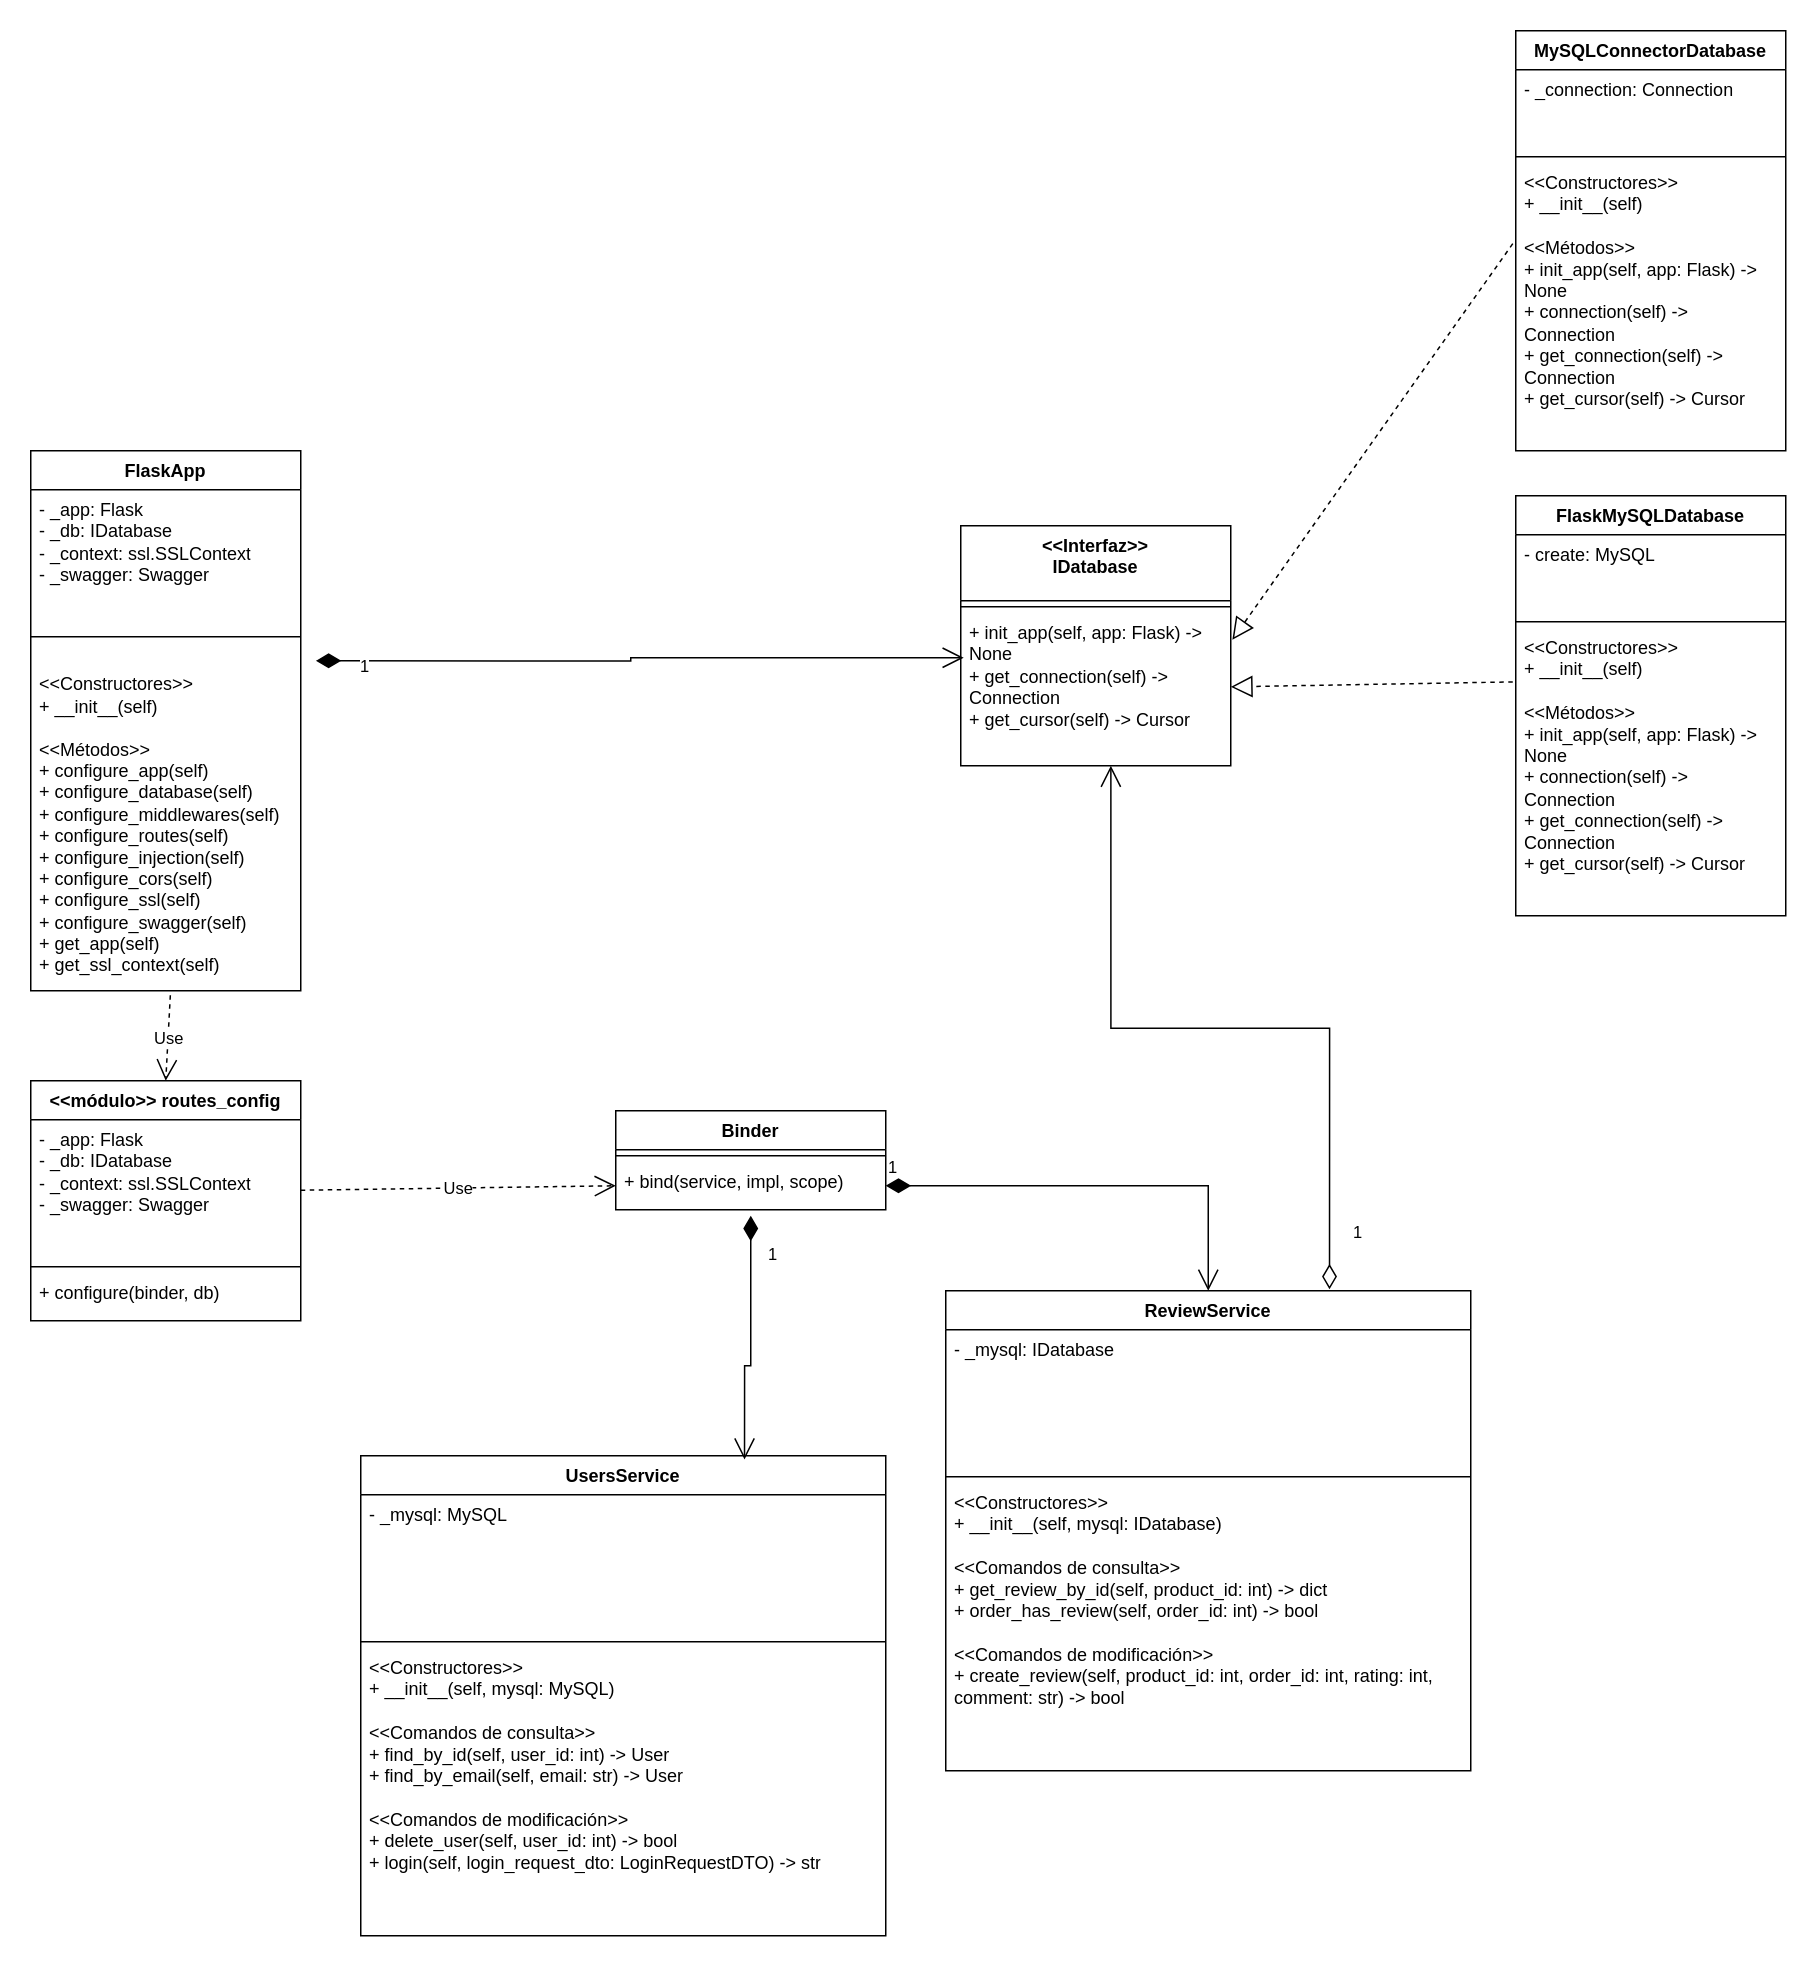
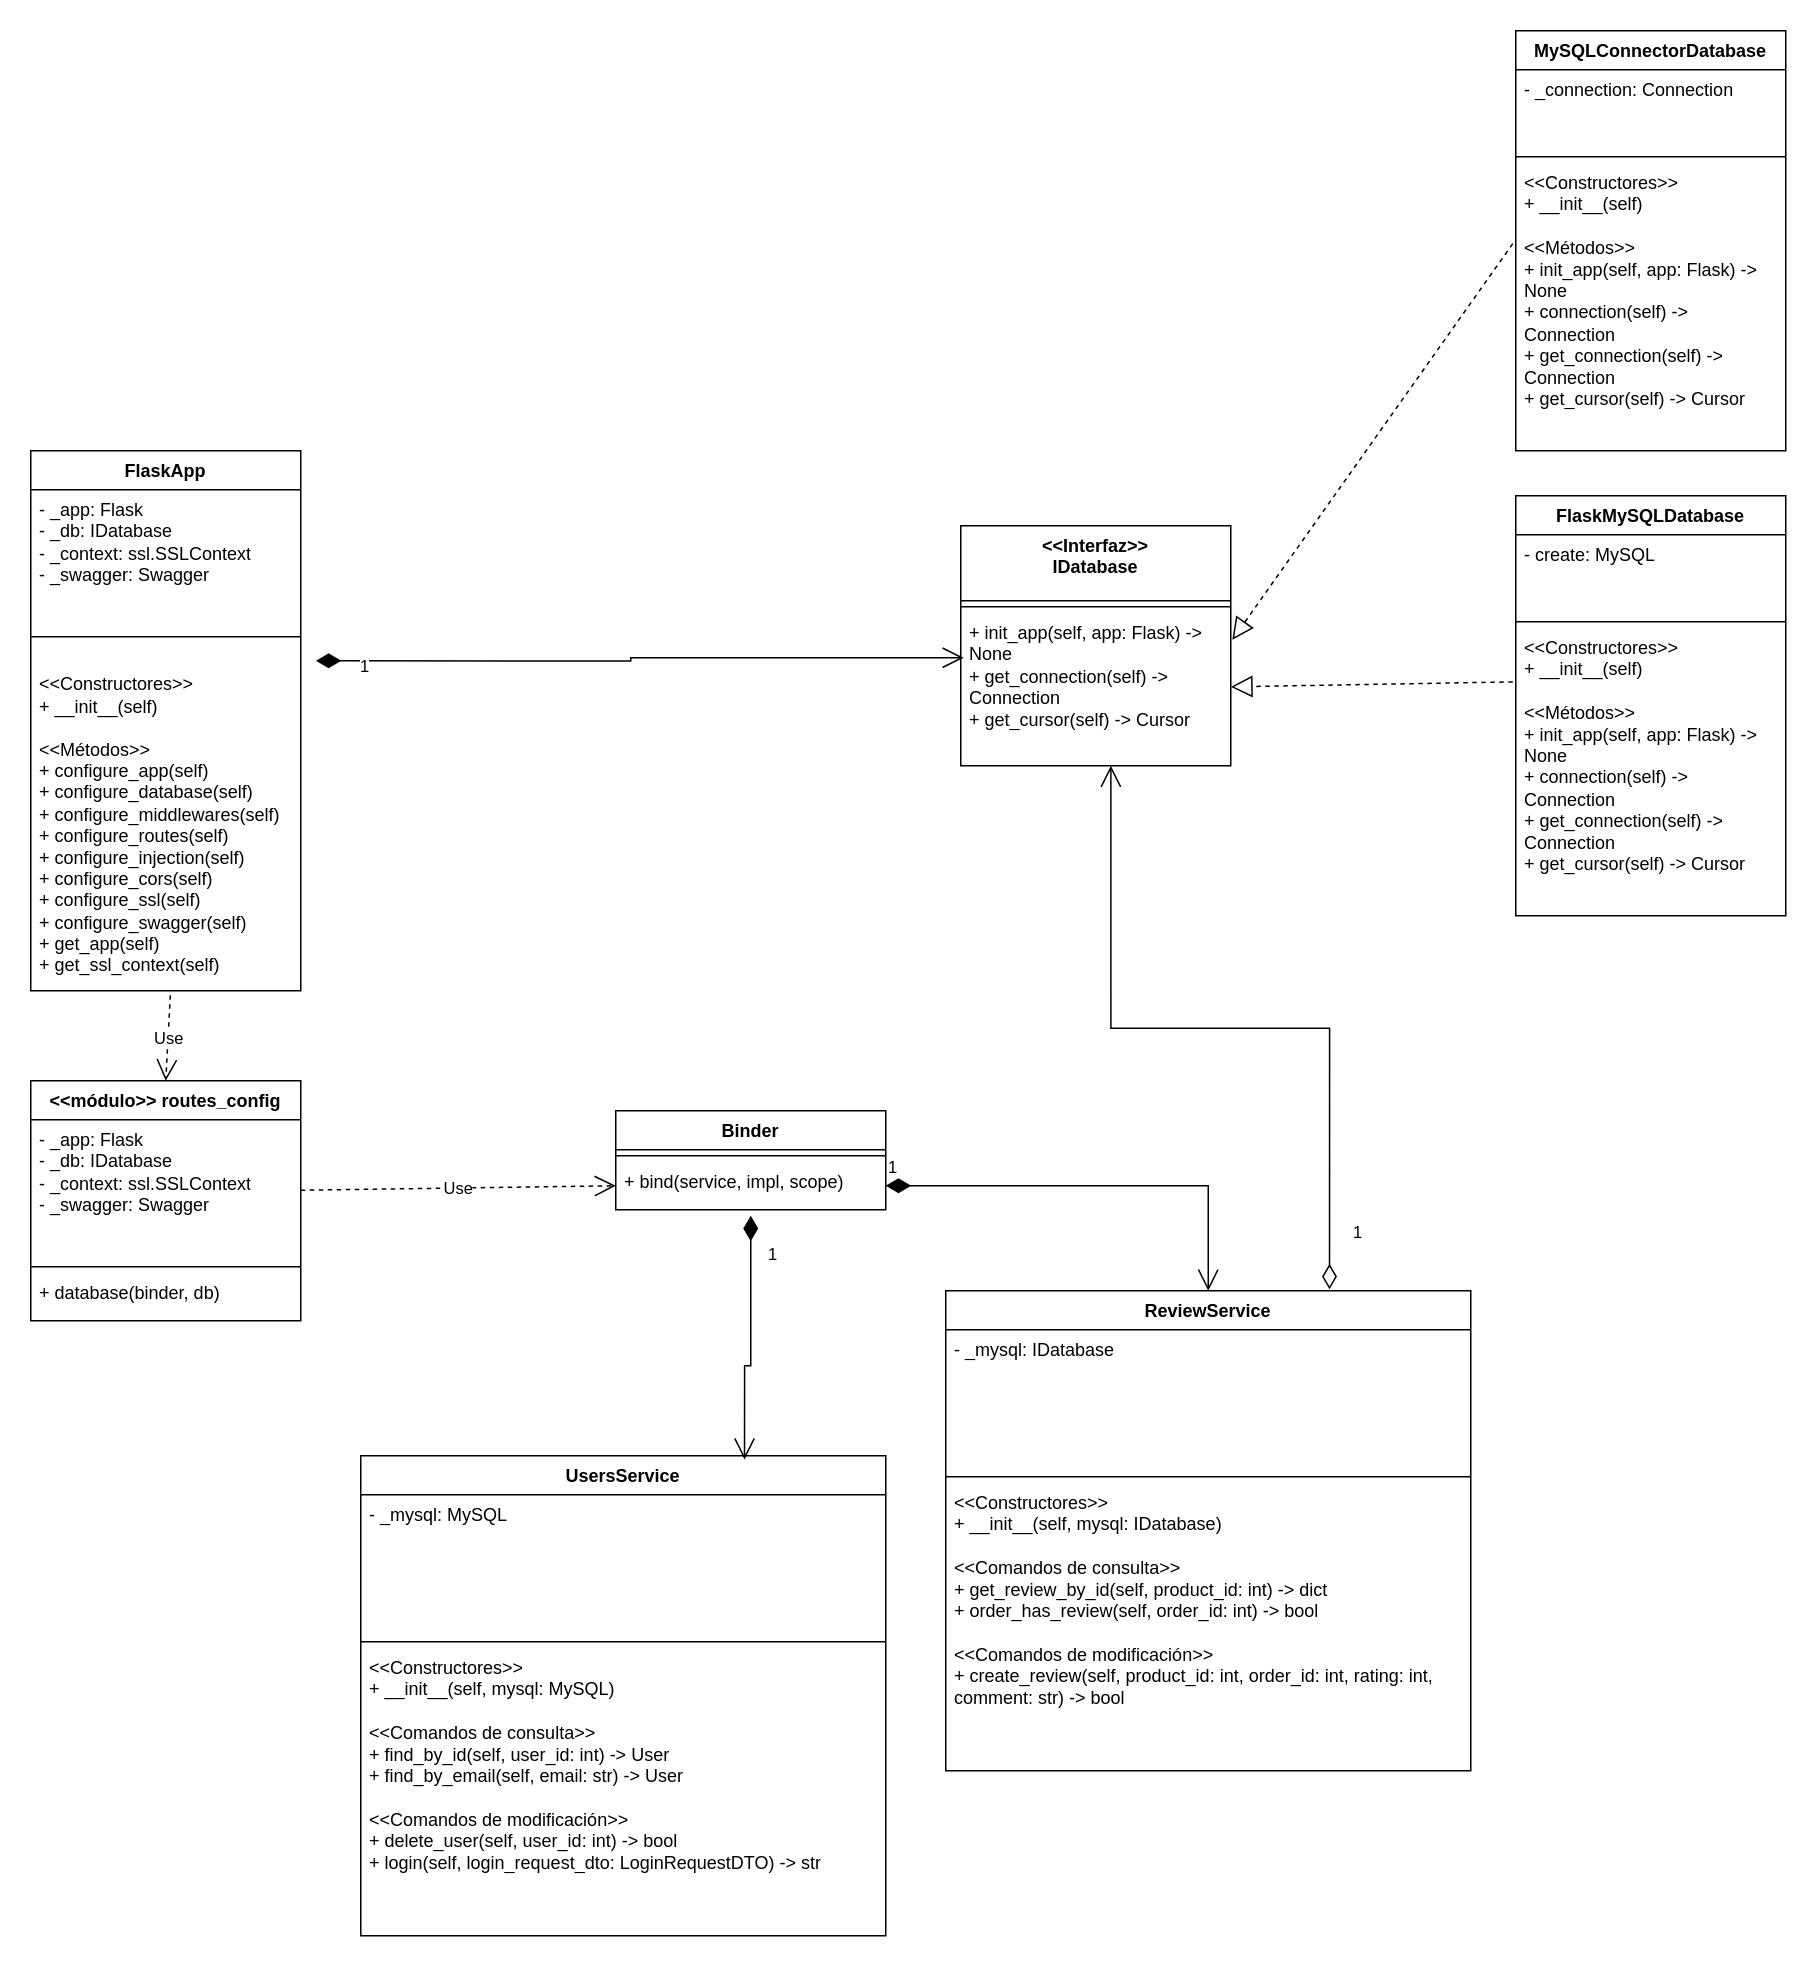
node "+ configure(binder, db)": label "+ configure(binder, db)" -> "+ database(binder, db)"
